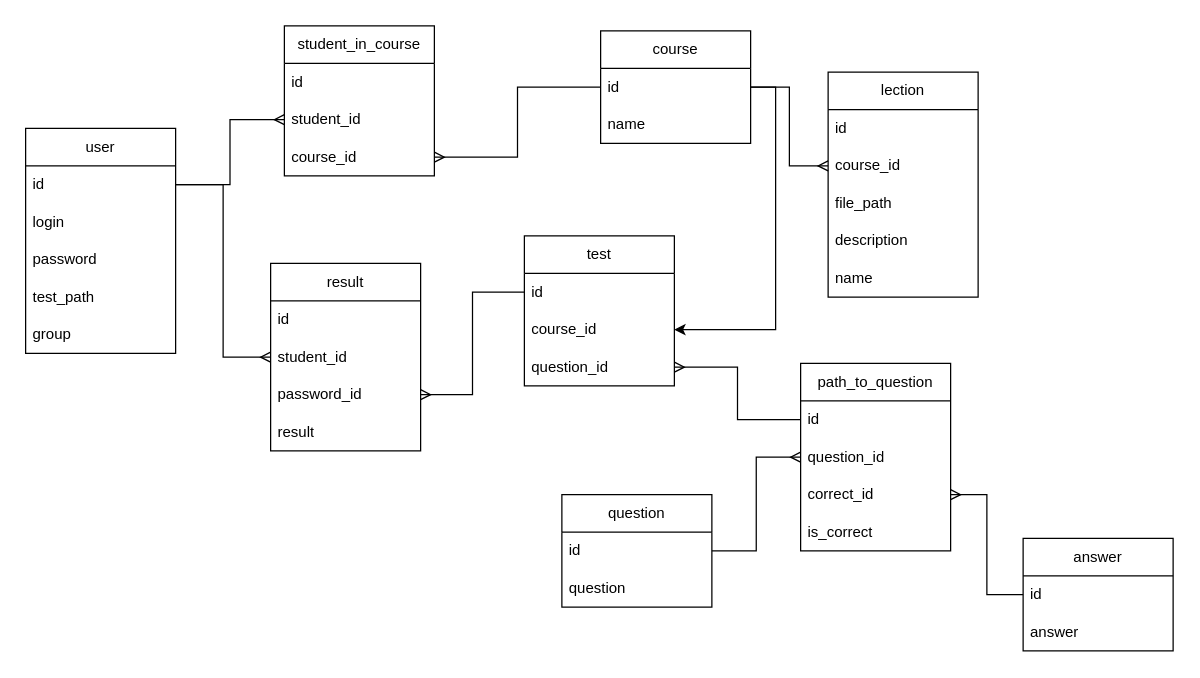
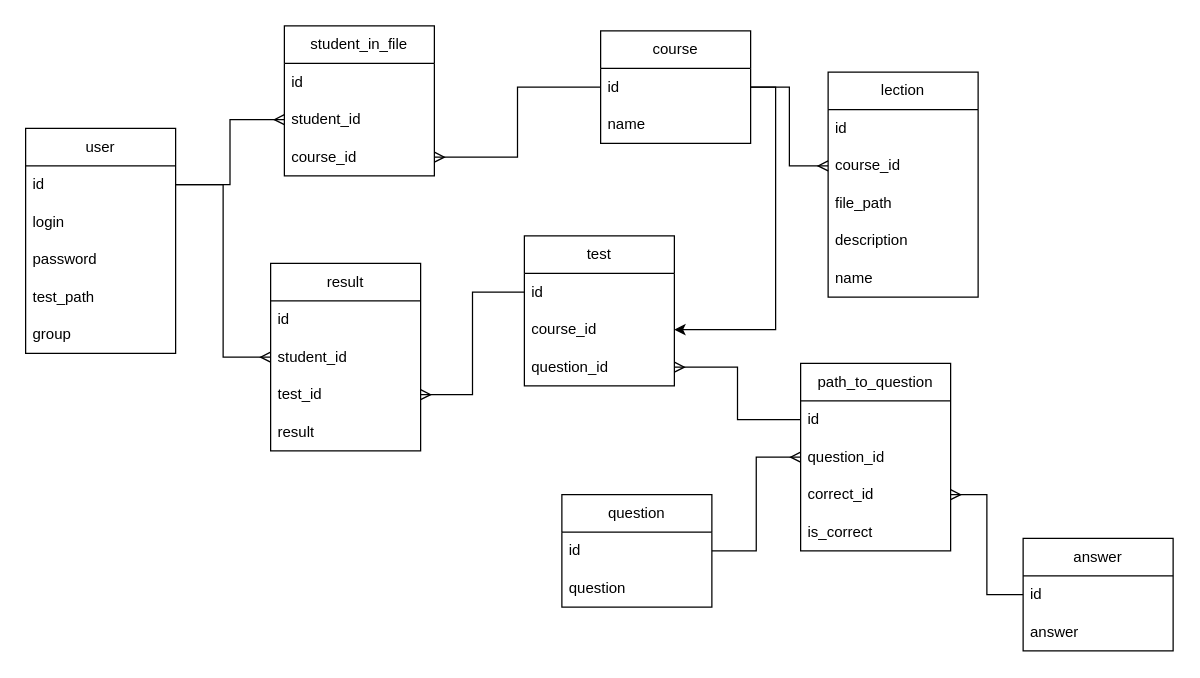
node "student_in_course": label "student_in_course" -> "student_in_file"
node "password_id": label "password_id" -> "test_id"
